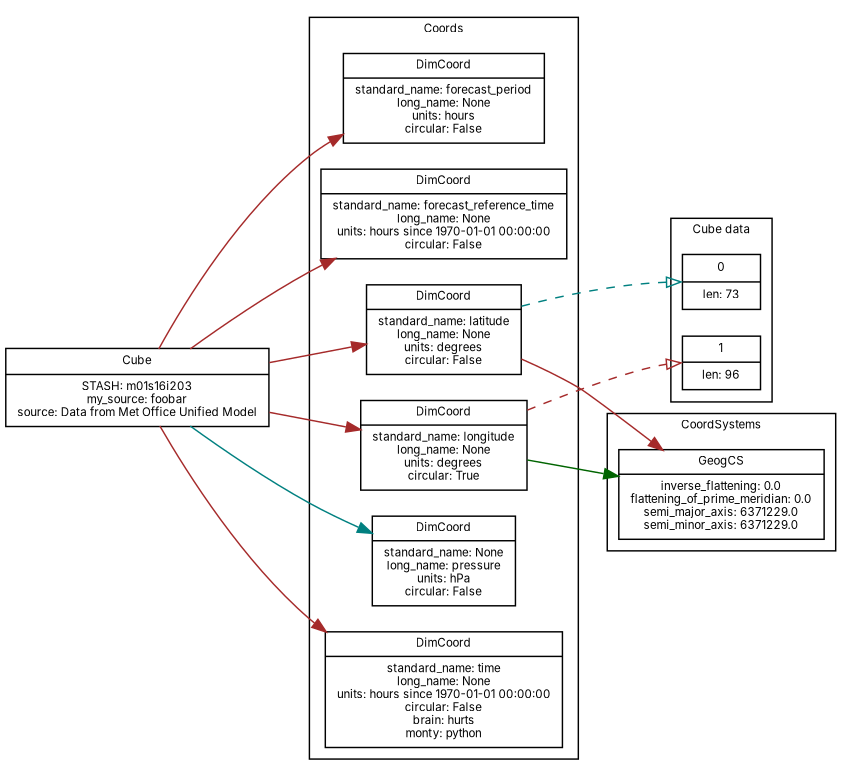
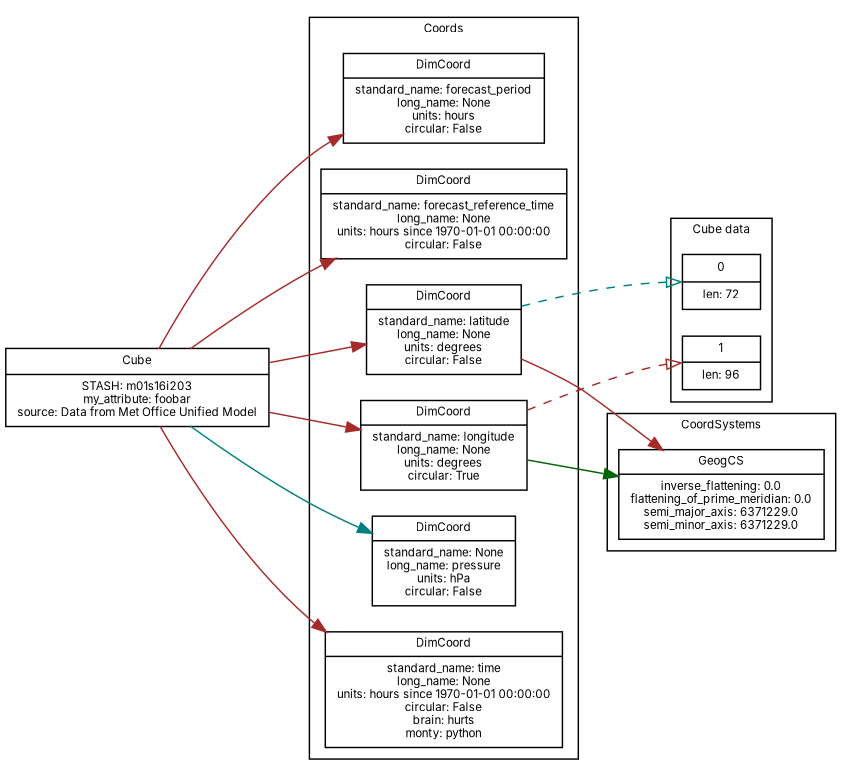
node "0": text "len: 73" -> "len: 72"
node "Cube": text "my_source: foobar" -> "my_attribute: foobar"
